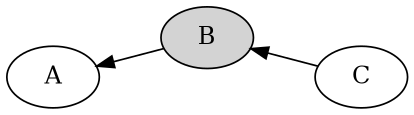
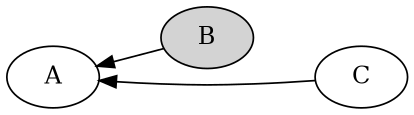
edge "C" -> "B": now "C" -> "A"
